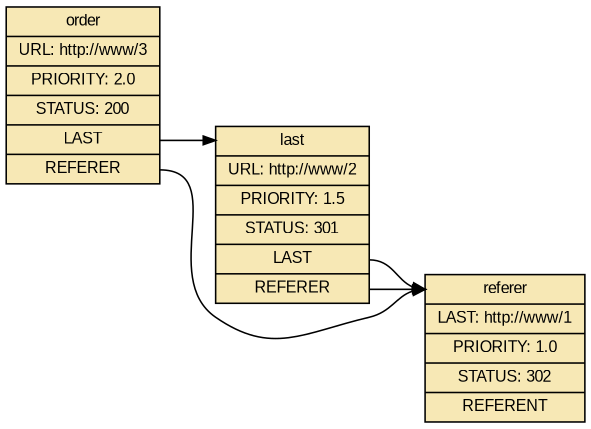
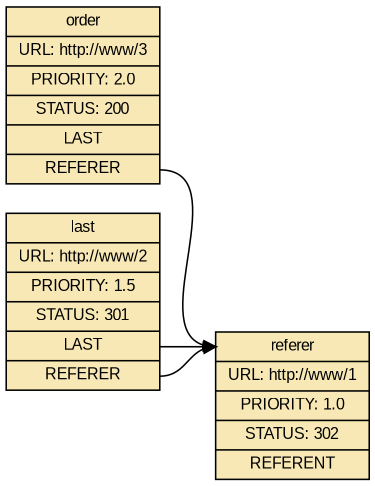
edge "order" -> "last": removed
node "referer": text "LAST: http://www/1" -> "URL: http://www/1"
